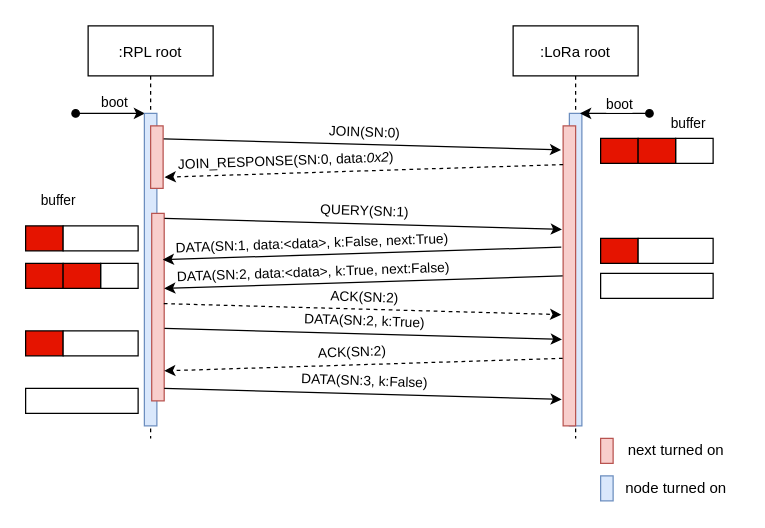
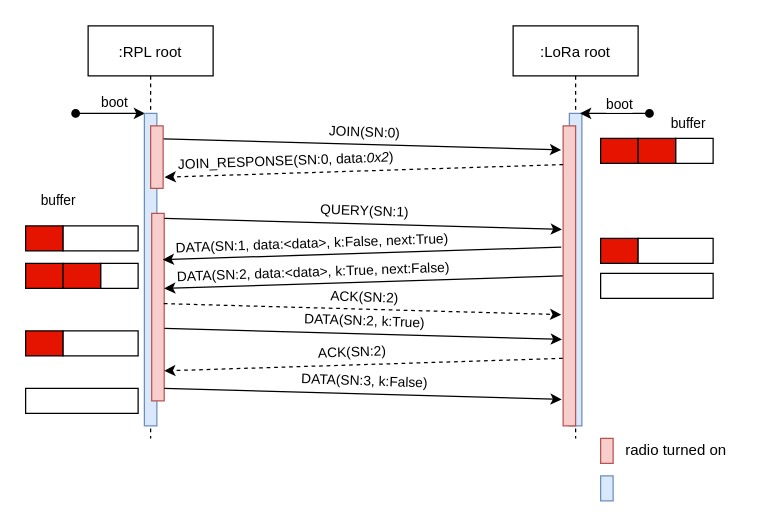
node "next turned on": label "next turned on" -> "radio turned on"
node "node turned on": removed
